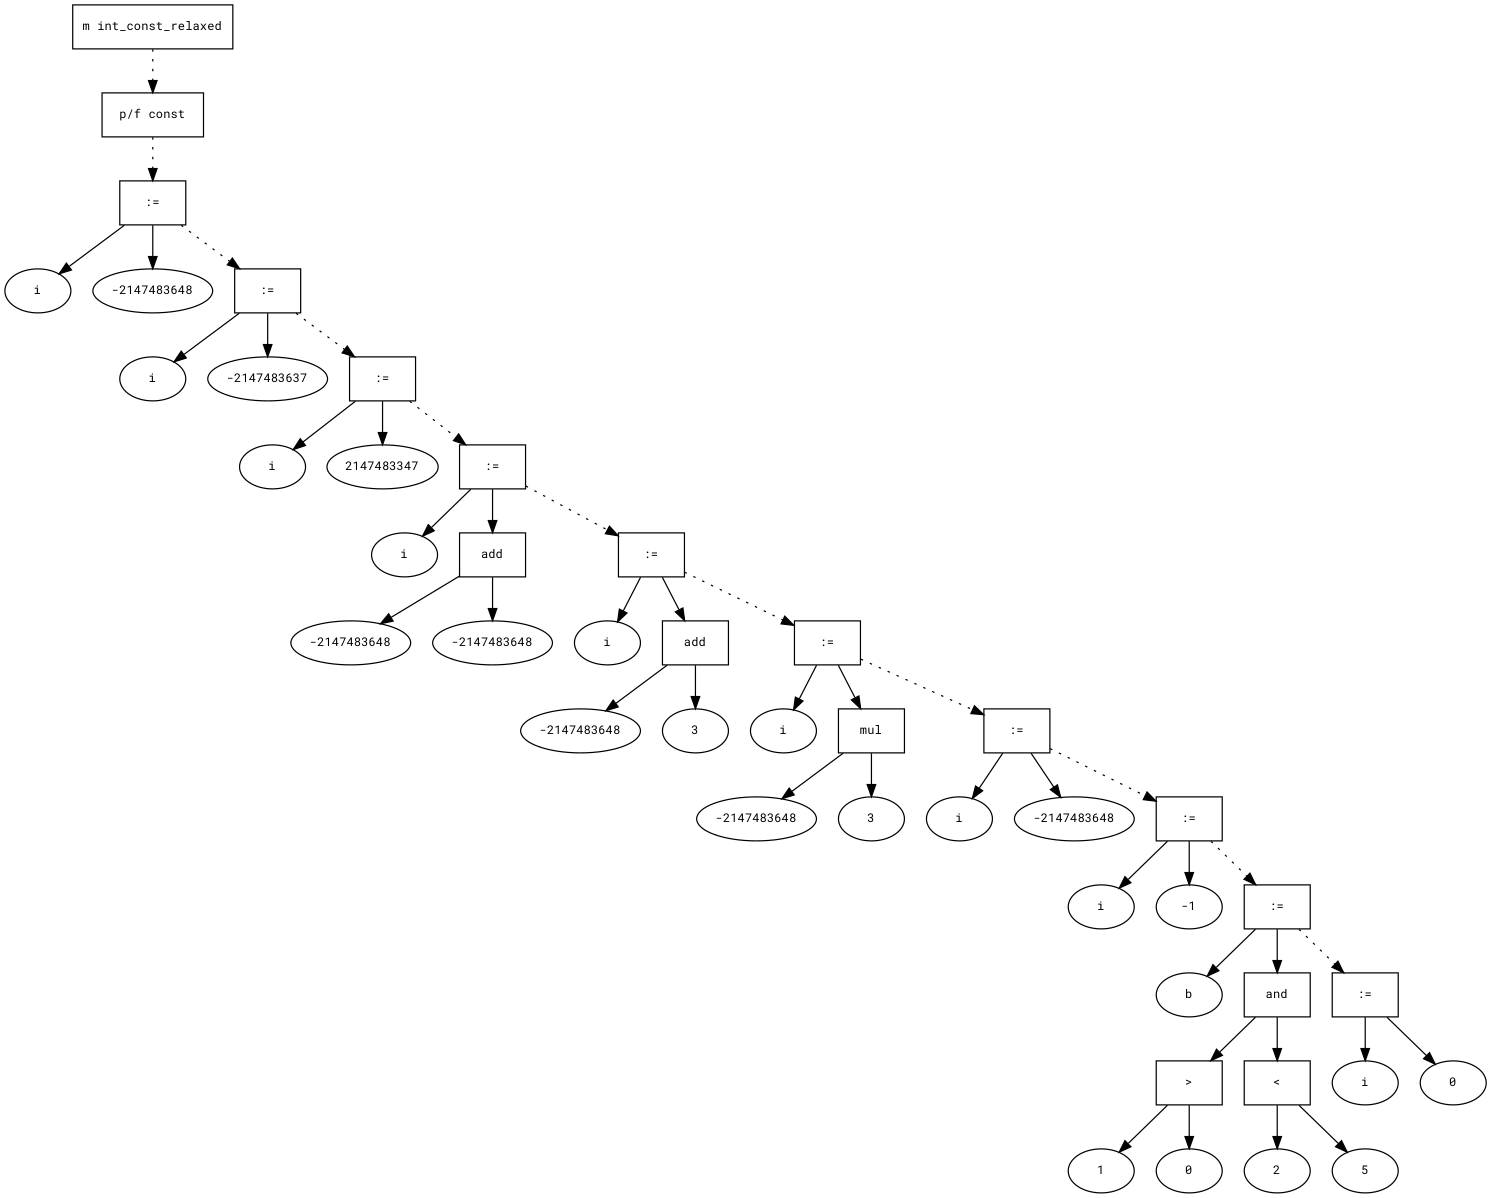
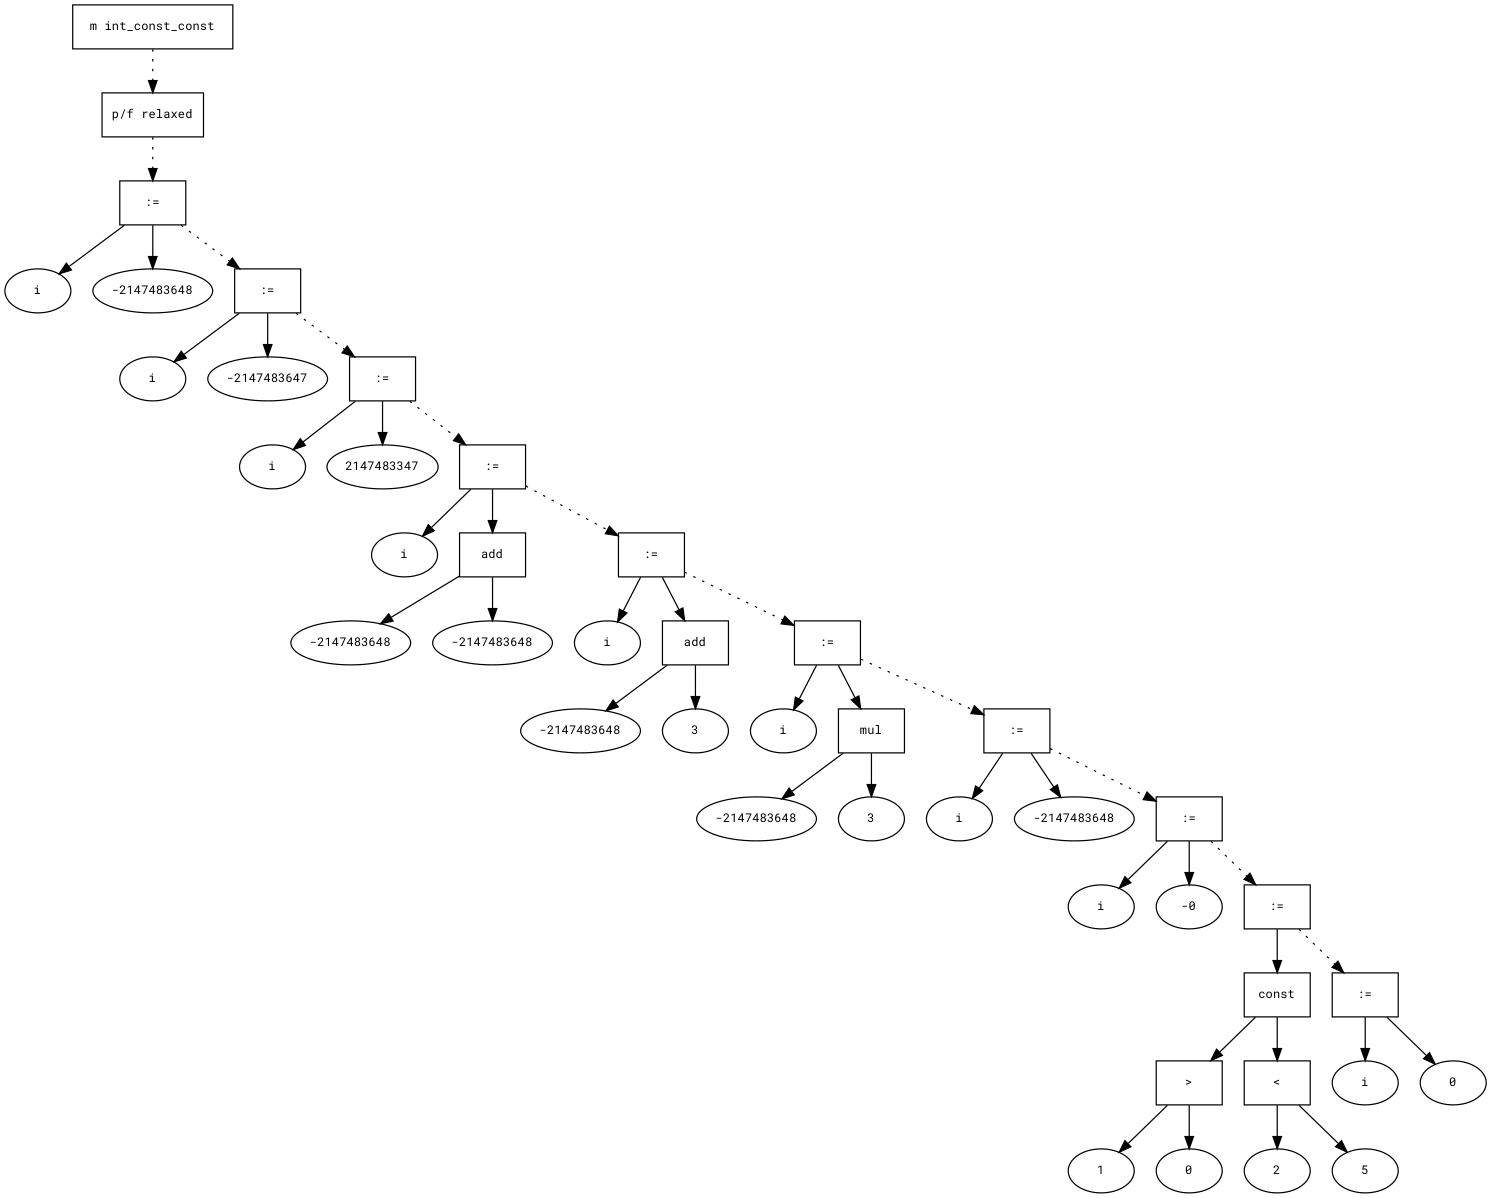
node "m int_const_relaxed": label "m int_const_relaxed" -> "m int_const_const"
node "p/f const": label "p/f const" -> "p/f relaxed"
node "-2147483637": label "-2147483637" -> "-2147483647"
node "-1": label "-1" -> "-0"
node "b": removed
node "and": label "and" -> "const"
